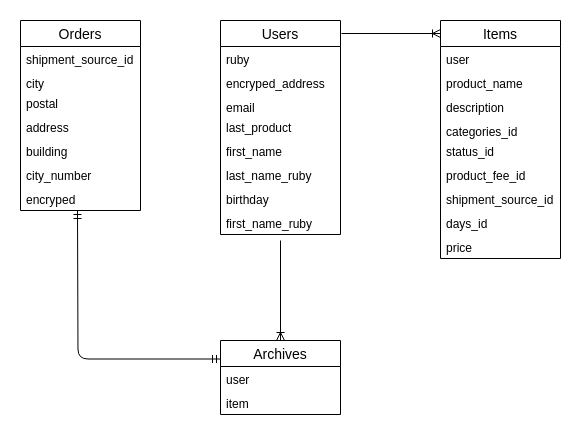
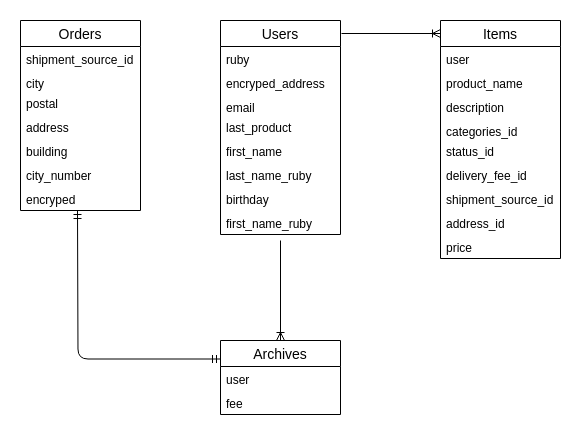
node "product_fee_id": label "product_fee_id" -> "delivery_fee_id"
node "days_id": label "days_id" -> "address_id"
node "item": label "item" -> "fee"
